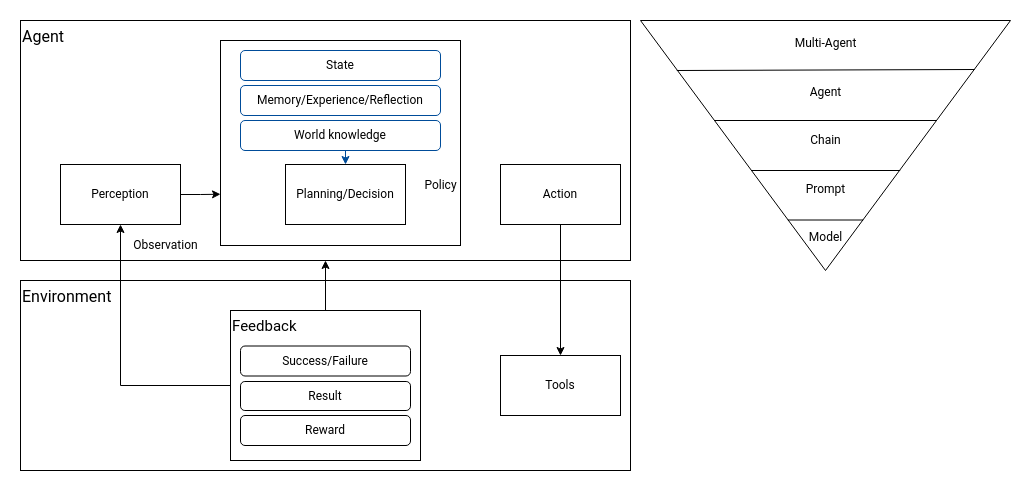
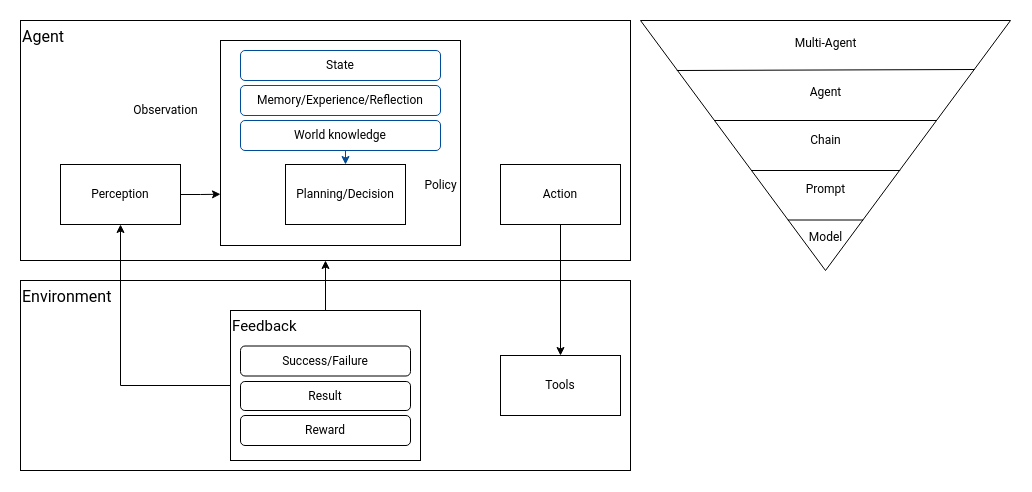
node "Observation": moved (166, 246) -> (166, 111)
